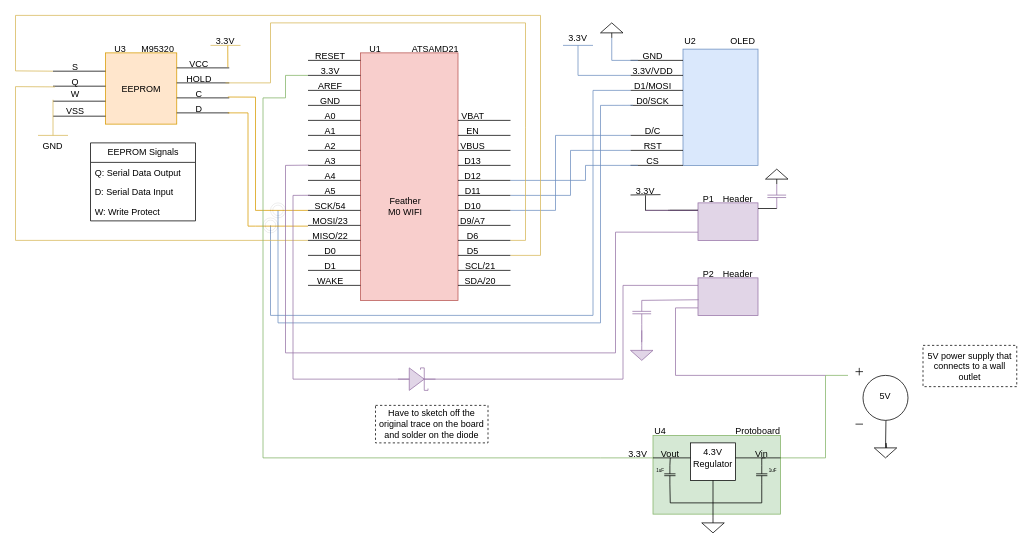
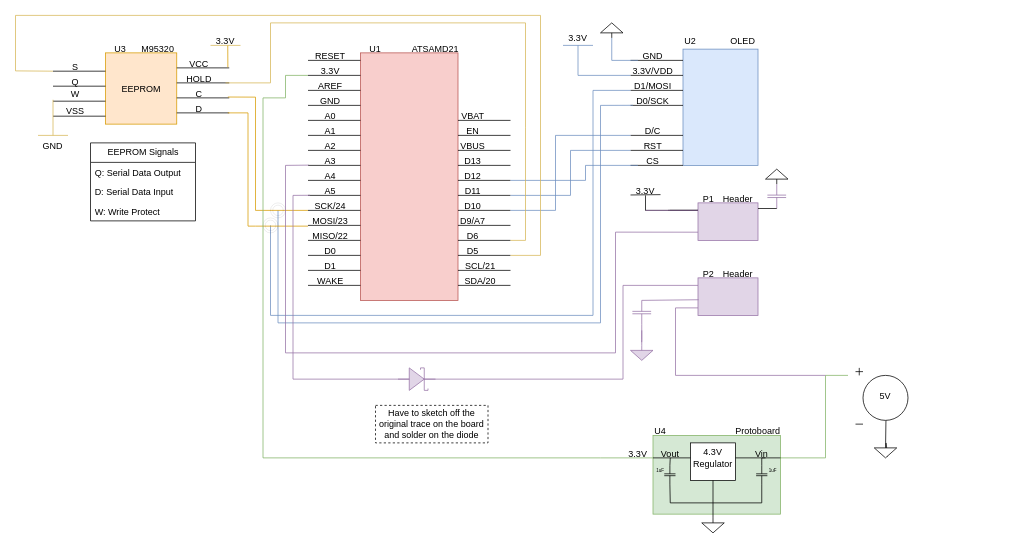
node "SCK/54": label "SCK/54" -> "SCK/24"
node "Feather M0 WIFI": removed
edge "W" -- "D0": removed
node "5V power supply that connects to a wall outlet": removed
